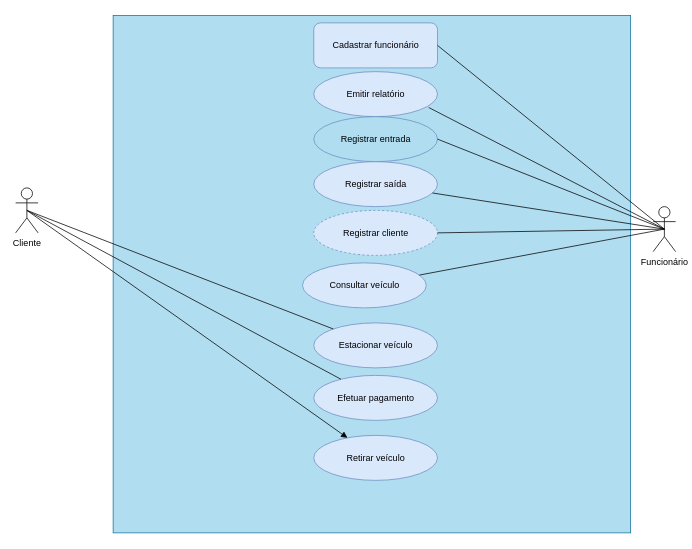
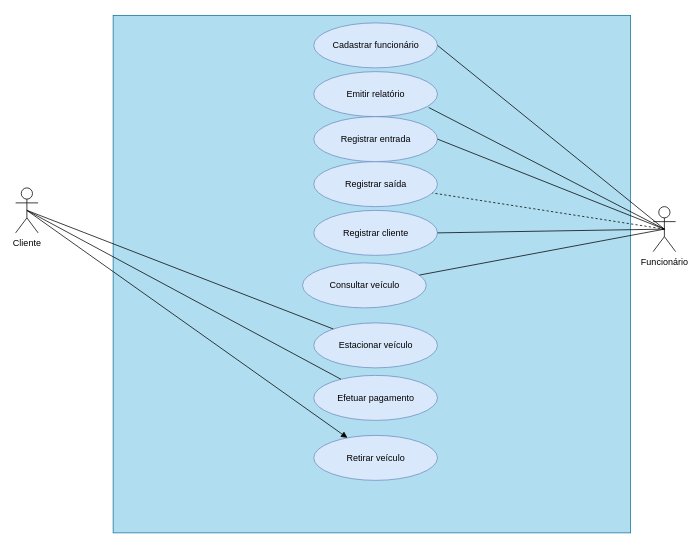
node "Cadastrar funcionário": shape rounded rectangle -> ellipse
node "Registrar entrada": fillcolor #b1ddf0 -> #dae8fc
edge "Registrar saída" -- "Funcionário": style solid -> dashed
node "Registrar cliente": style dashed -> solid
